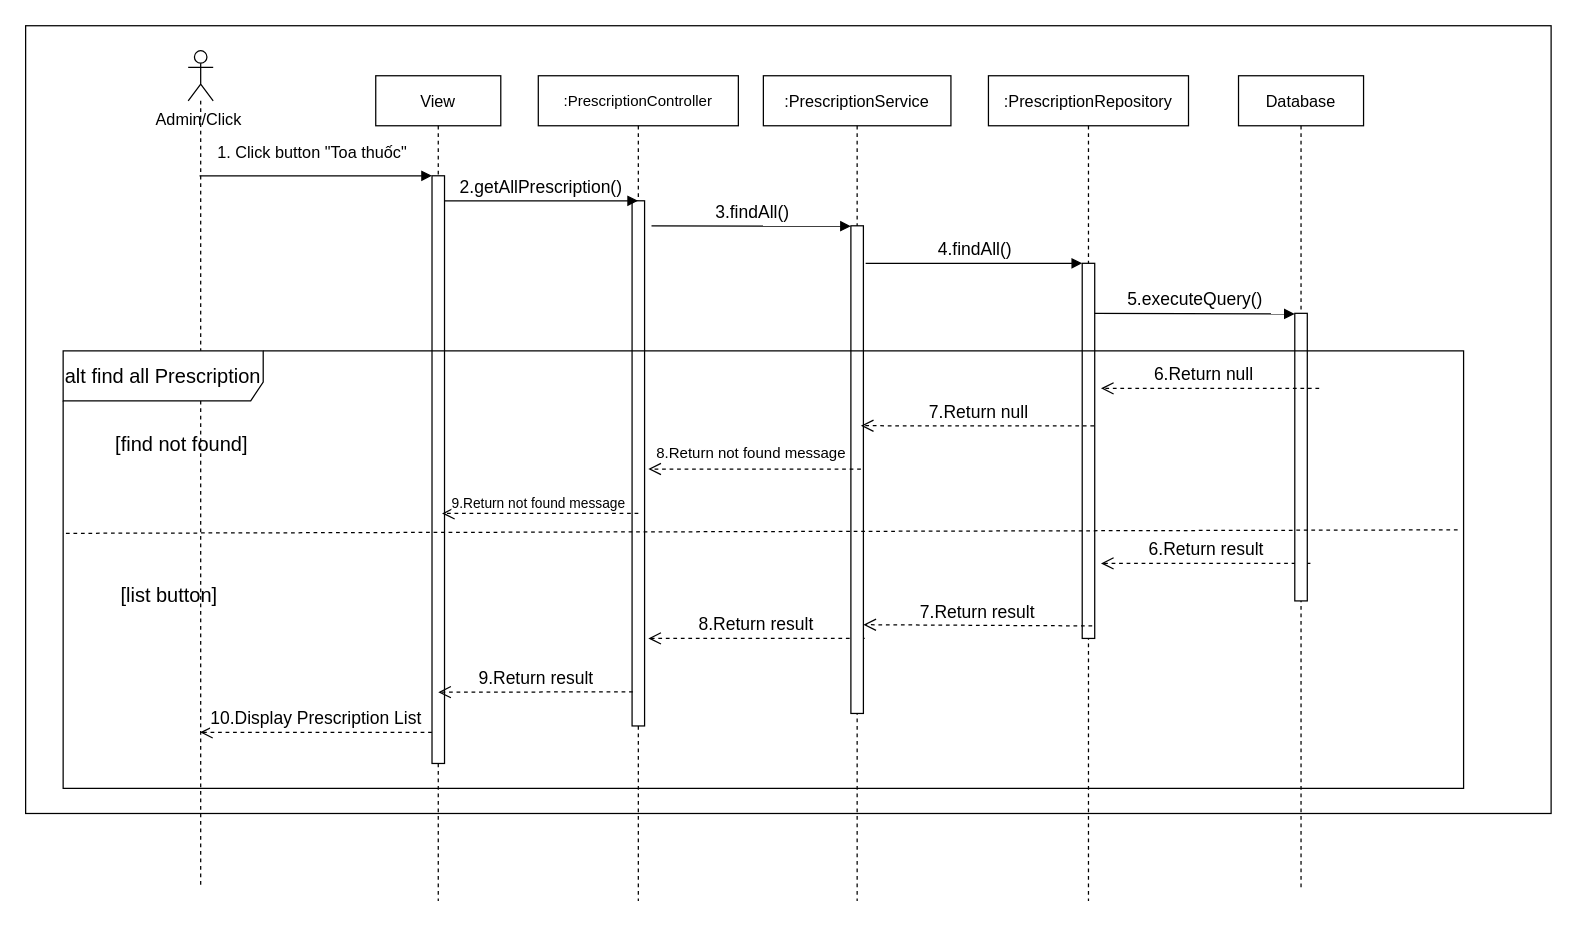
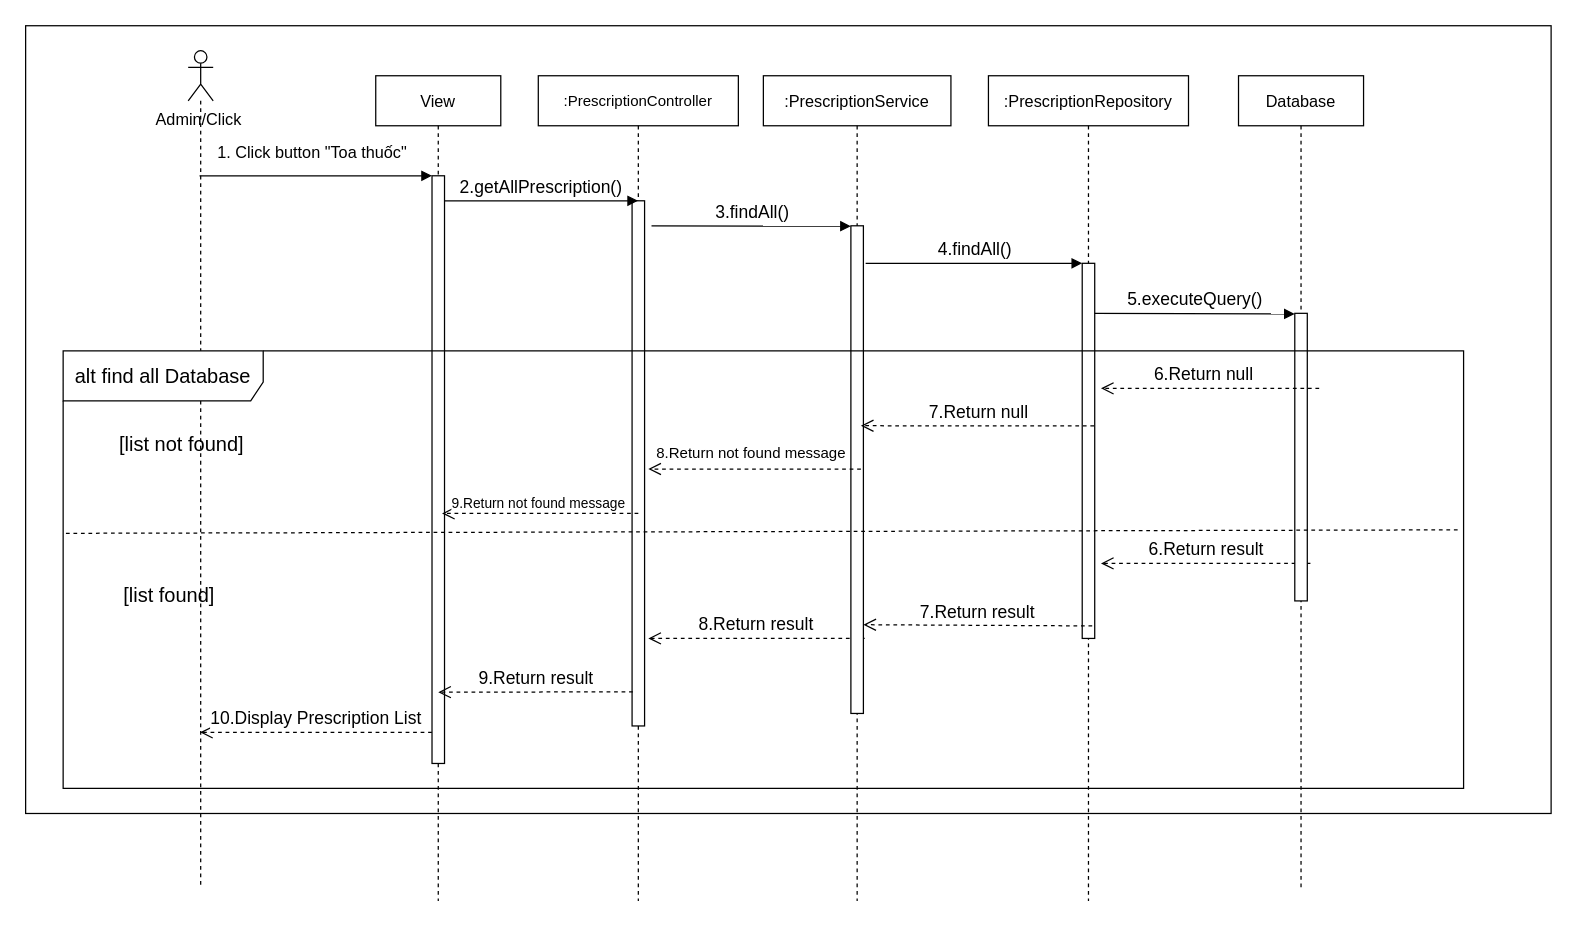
node "alt find all Prescription": label "alt find all Prescription" -> "alt find all Database"
node "[find not found]": label "[find not found]" -> "[list not found]"
node "[list button]": label "[list button]" -> "[list found]"
